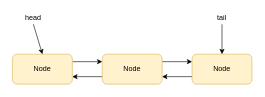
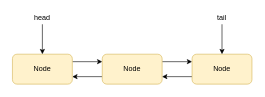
node "head": moved (33, 18) -> (42, 18)
